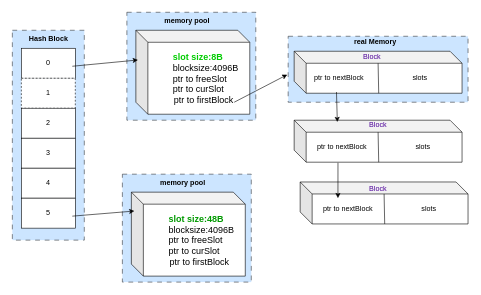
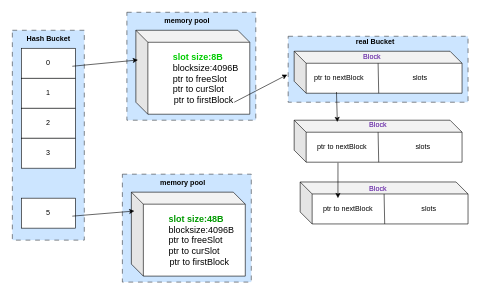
node "Hash Block": label "Hash Block" -> "Hash Bucket"
node "real Memory": label "real Memory" -> "real Bucket"
node "1": style dashed -> solid
node "4": removed
